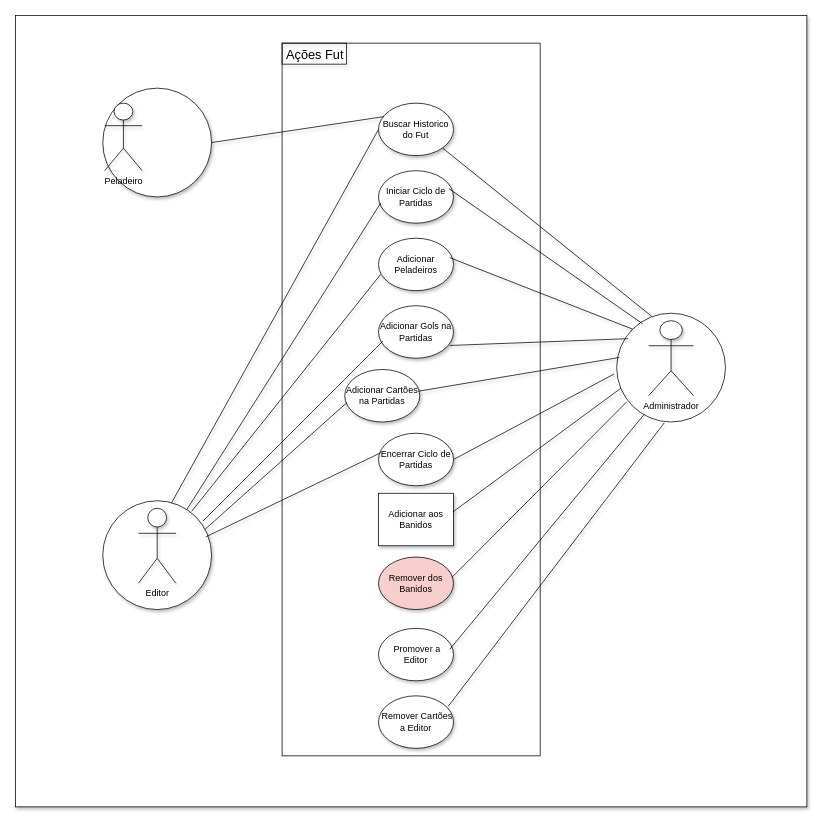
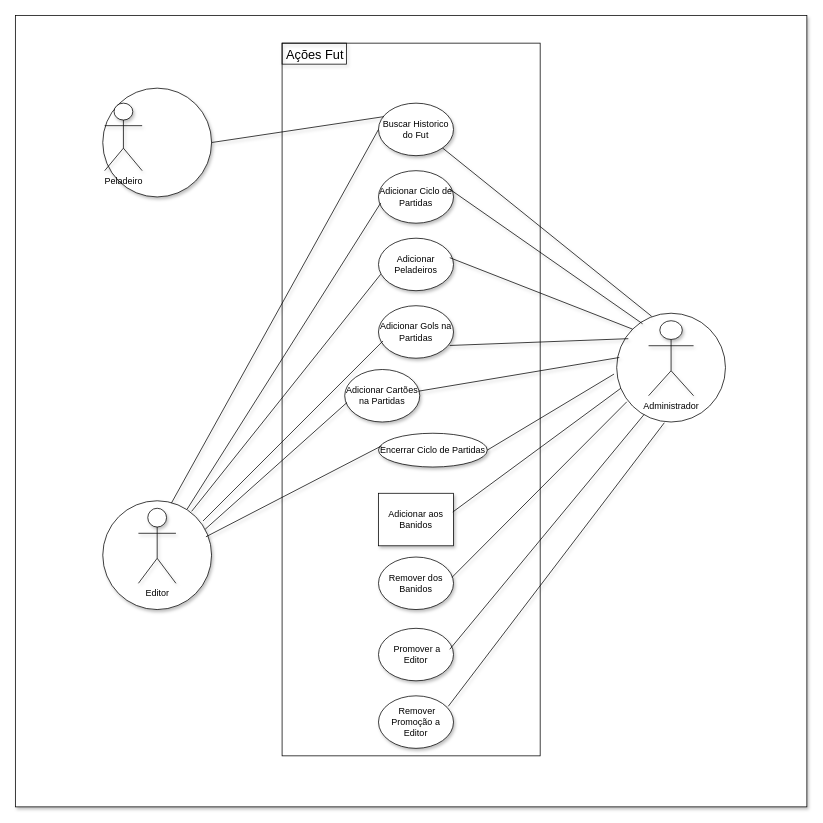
node "Iniciar Ciclo de Partidas": label "Iniciar Ciclo de Partidas" -> "Adicionar Ciclo de Partidas"
node "Encerrar Ciclo de Partidas": size 75x53 -> 109x34
node "Remover dos Banidos": fillcolor #f8cecc -> #ffffff
node "Remover Cartões a Editor": label "Remover Cartões a Editor" -> "Remover Promoção a Editor"
